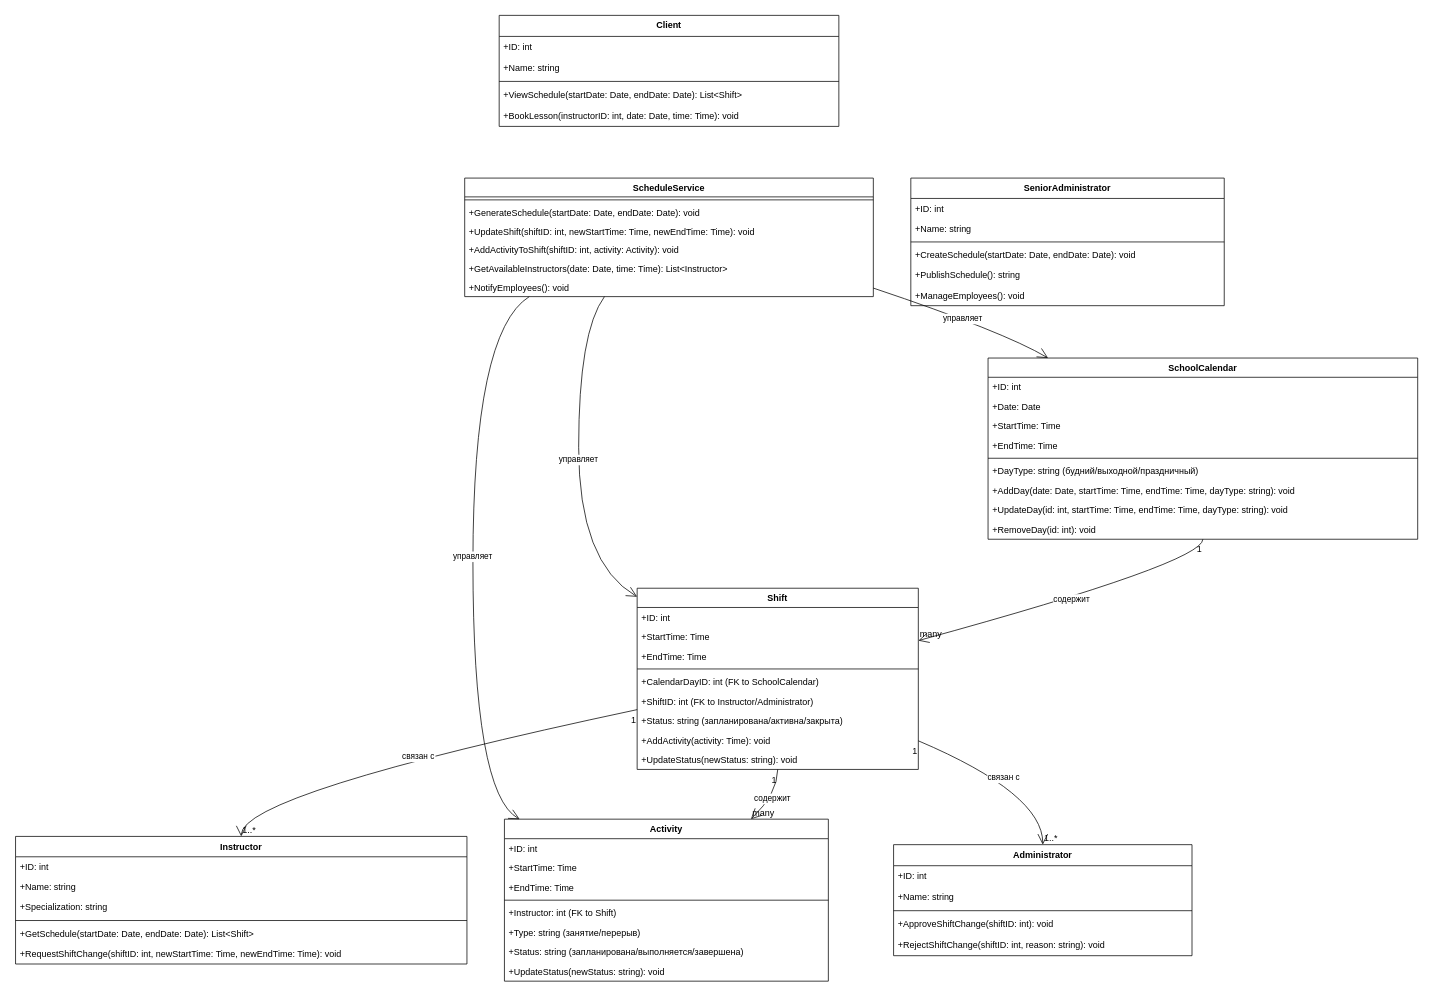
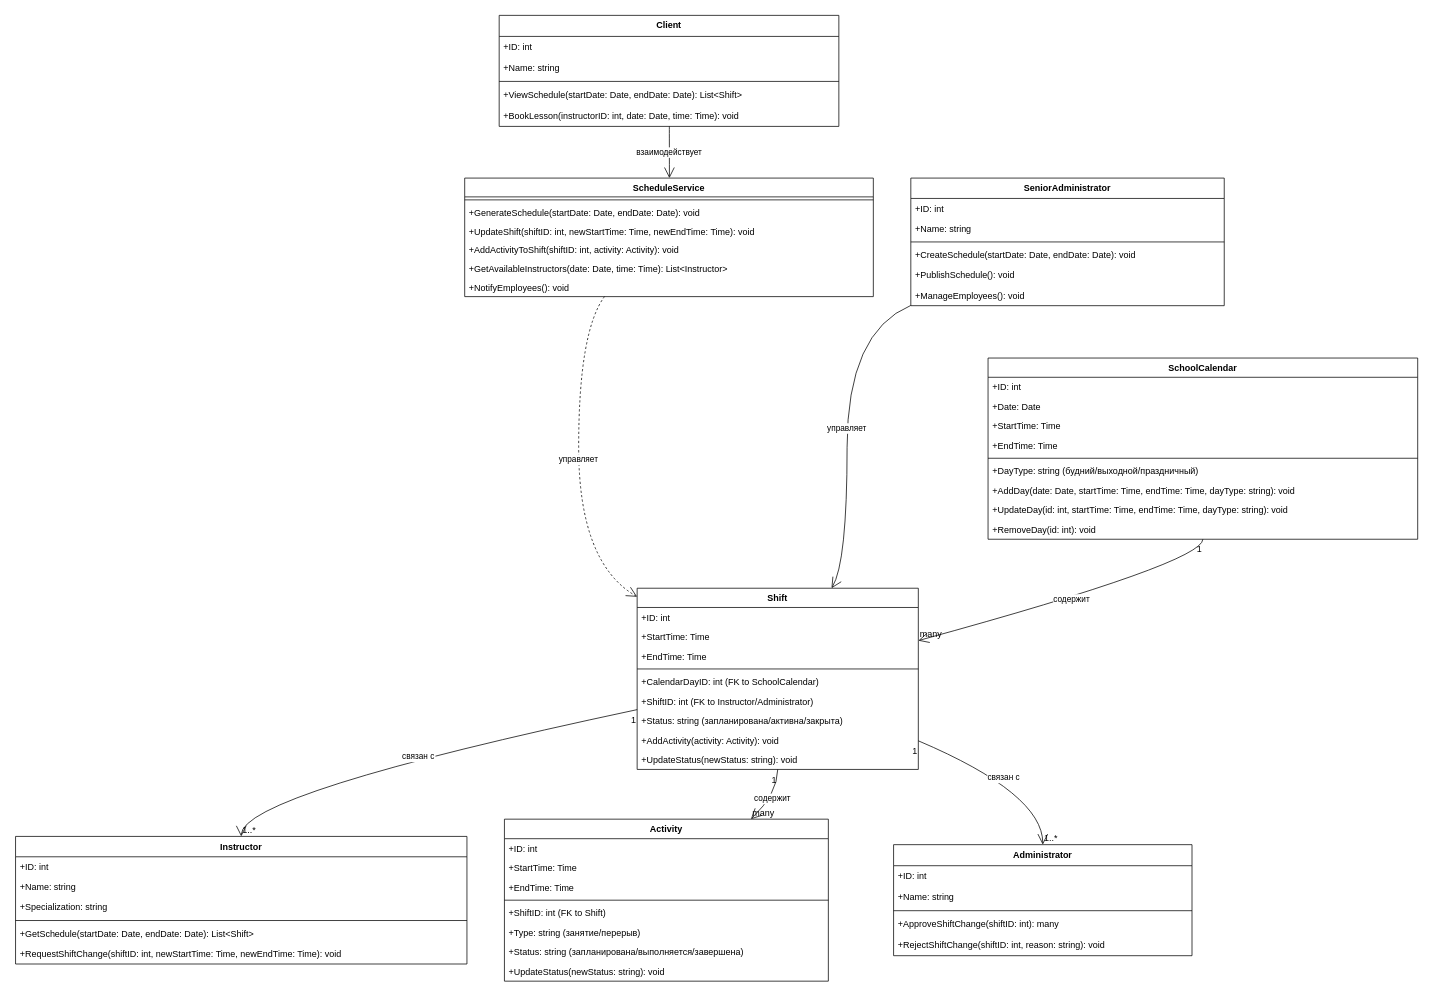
edge "Client" -> "ScheduleService": added, label "взаимодействует"
node "+PublishSchedule(): string": label "+PublishSchedule(): string" -> "+PublishSchedule(): void"
edge "ScheduleService" -> "SchoolCalendar": removed, label "управляет"
edge "ScheduleService" -> "Shift": style solid -> dashed
edge "SeniorAdministrator" -> "Shift": added, label "управляет"
edge "ScheduleService" -> "Activity": removed, label "управляет"
node "+AddActivity(activity: Time): void": label "+AddActivity(activity: Time): void" -> "+AddActivity(activity: Activity): void"
node "+Instructor: int (FK to Shift)": label "+Instructor: int (FK to Shift)" -> "+ShiftID: int (FK to Shift)"
node "+ApproveShiftChange(shiftID: int): void": label "+ApproveShiftChange(shiftID: int): void" -> "+ApproveShiftChange(shiftID: int): many"
